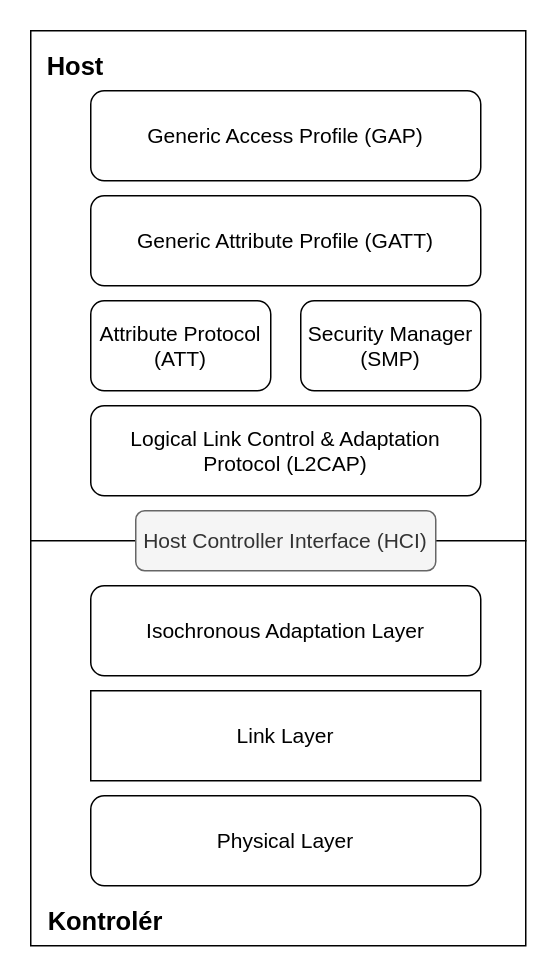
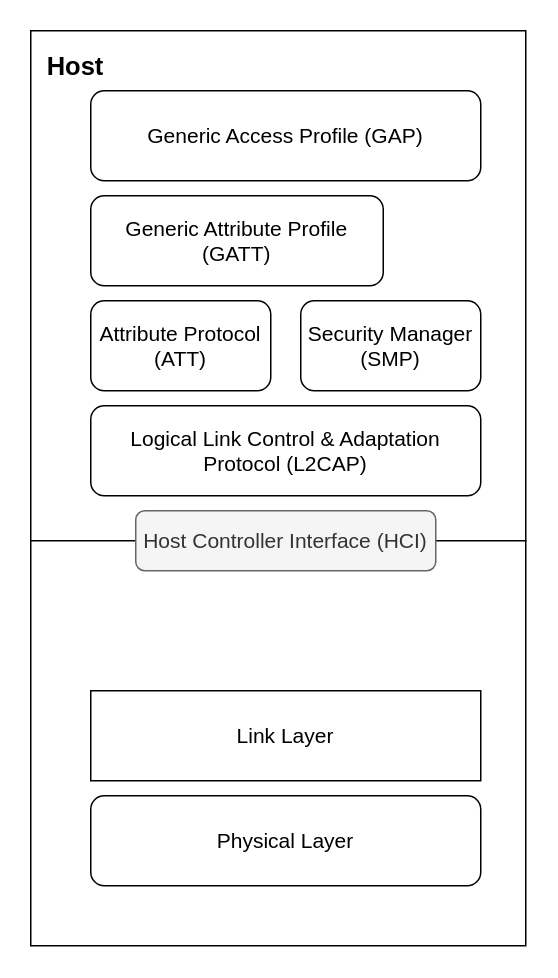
node "Generic Attribute Profile (GATT)": size 390x90 -> 293x90
node "Isochronous Adaptation Layer": removed
node "Kontrolér": removed
